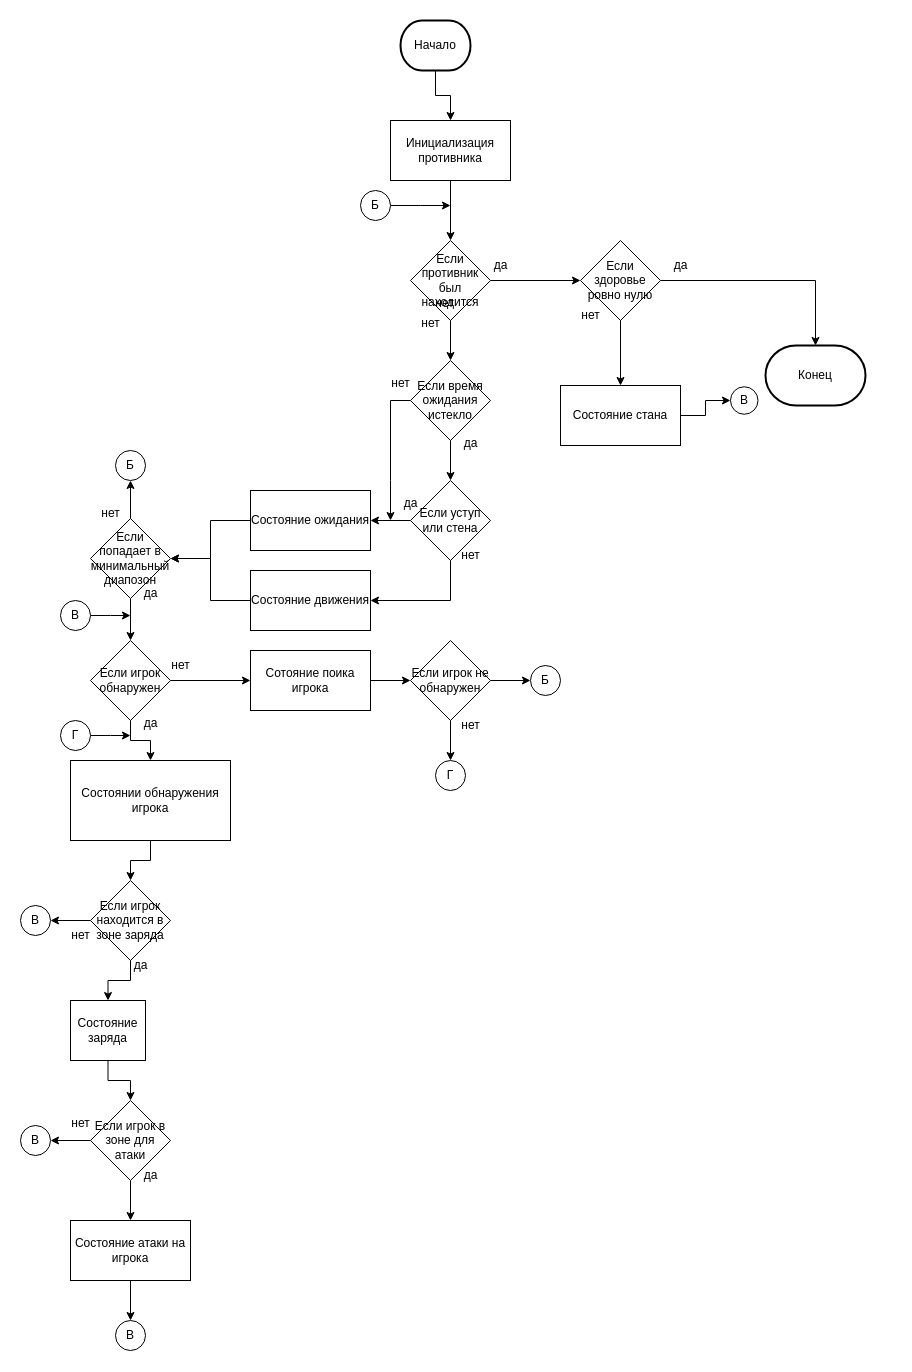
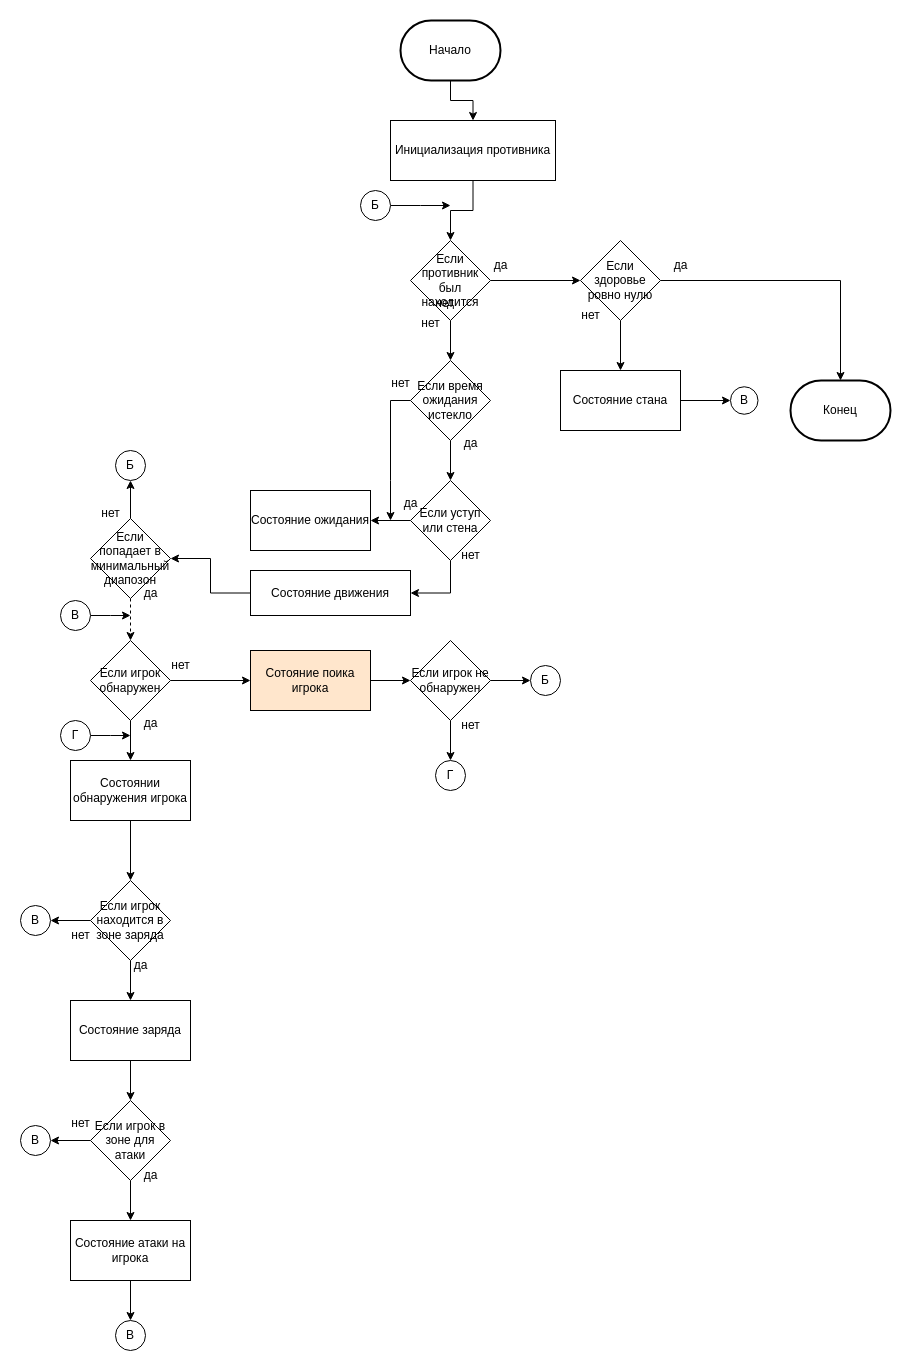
node "Начало": size 70x50 -> 100x60
node "Инициализация противника": size 120x60 -> 165x60
node "Конец": moved (816, 376) -> (841, 411)
node "Состояние стана": moved (621, 416) -> (621, 401)
edge "Состояние ожидания" -> "Если попадает в минимальный диапозон": removed
node "Состояние движения": size 120x60 -> 160x45
edge "Если попадает в минимальный диапозон" -> "Если игрок обнаружен": style solid -> dashed
node "Сотояние поика игрока": fillcolor #ffffff -> #ffe6cc
node "Состоянии обнаружения игрока": size 160x80 -> 120x60
node "Состояние заряда": size 75x60 -> 120x60
